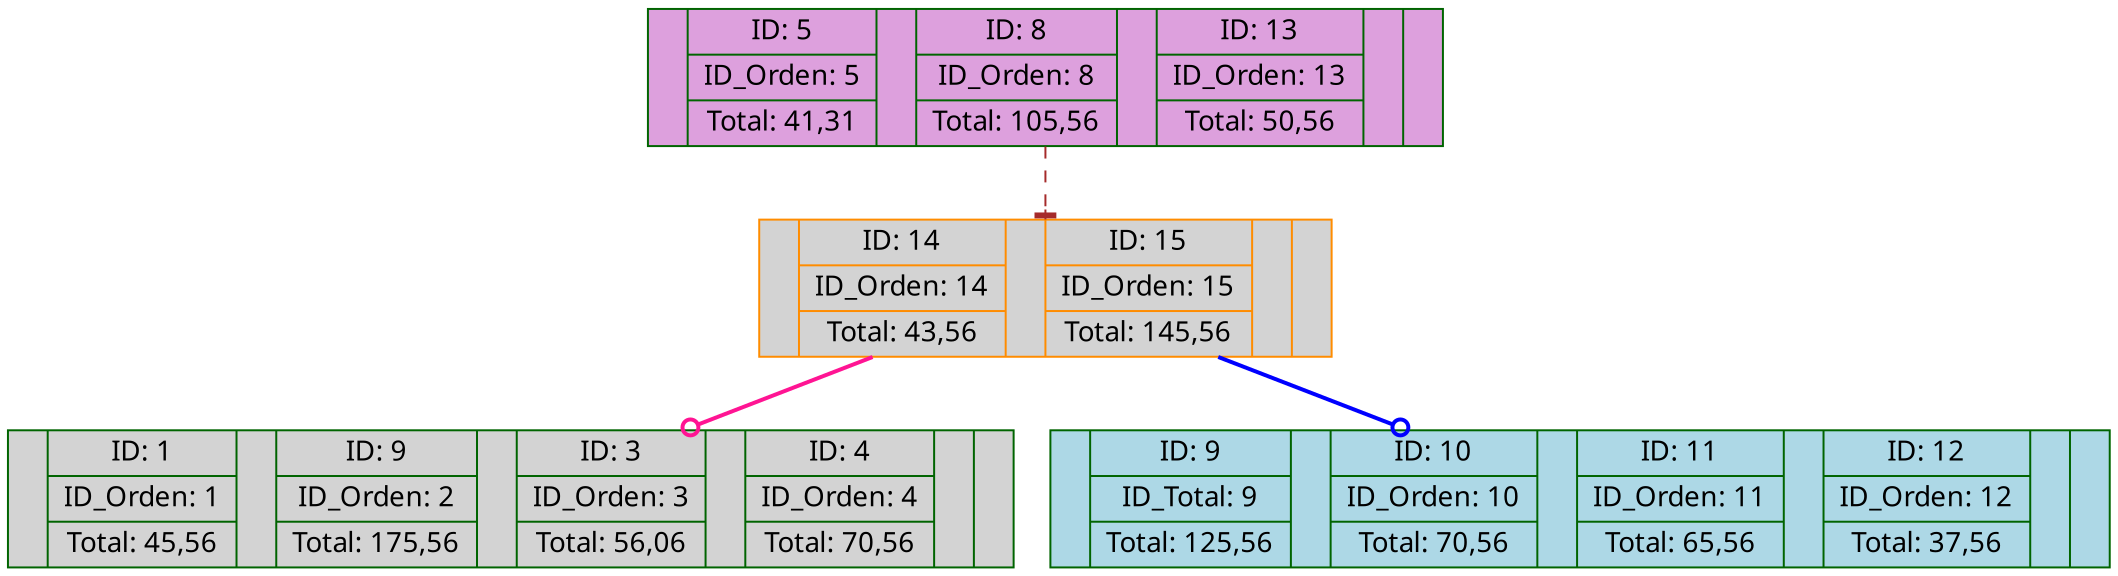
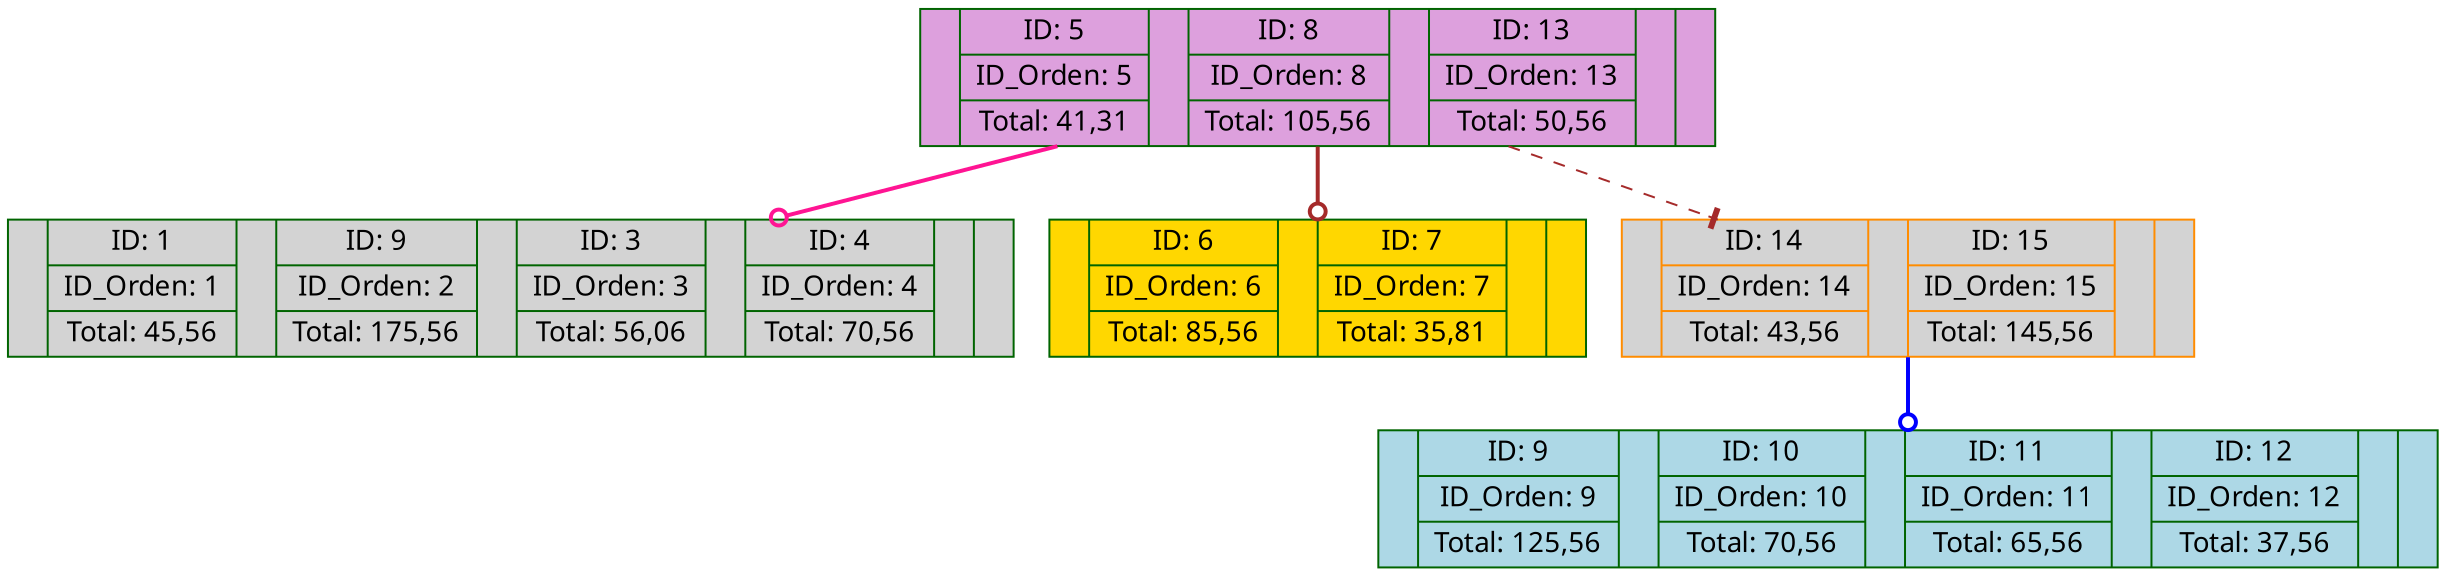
node "ID: 6": added
edge "ID: 14" -> "ID: 1": now "ID: 5" -> "ID: 1"
node "ID: 9": text "ID_Total: 9" -> "ID_Orden: 9"
